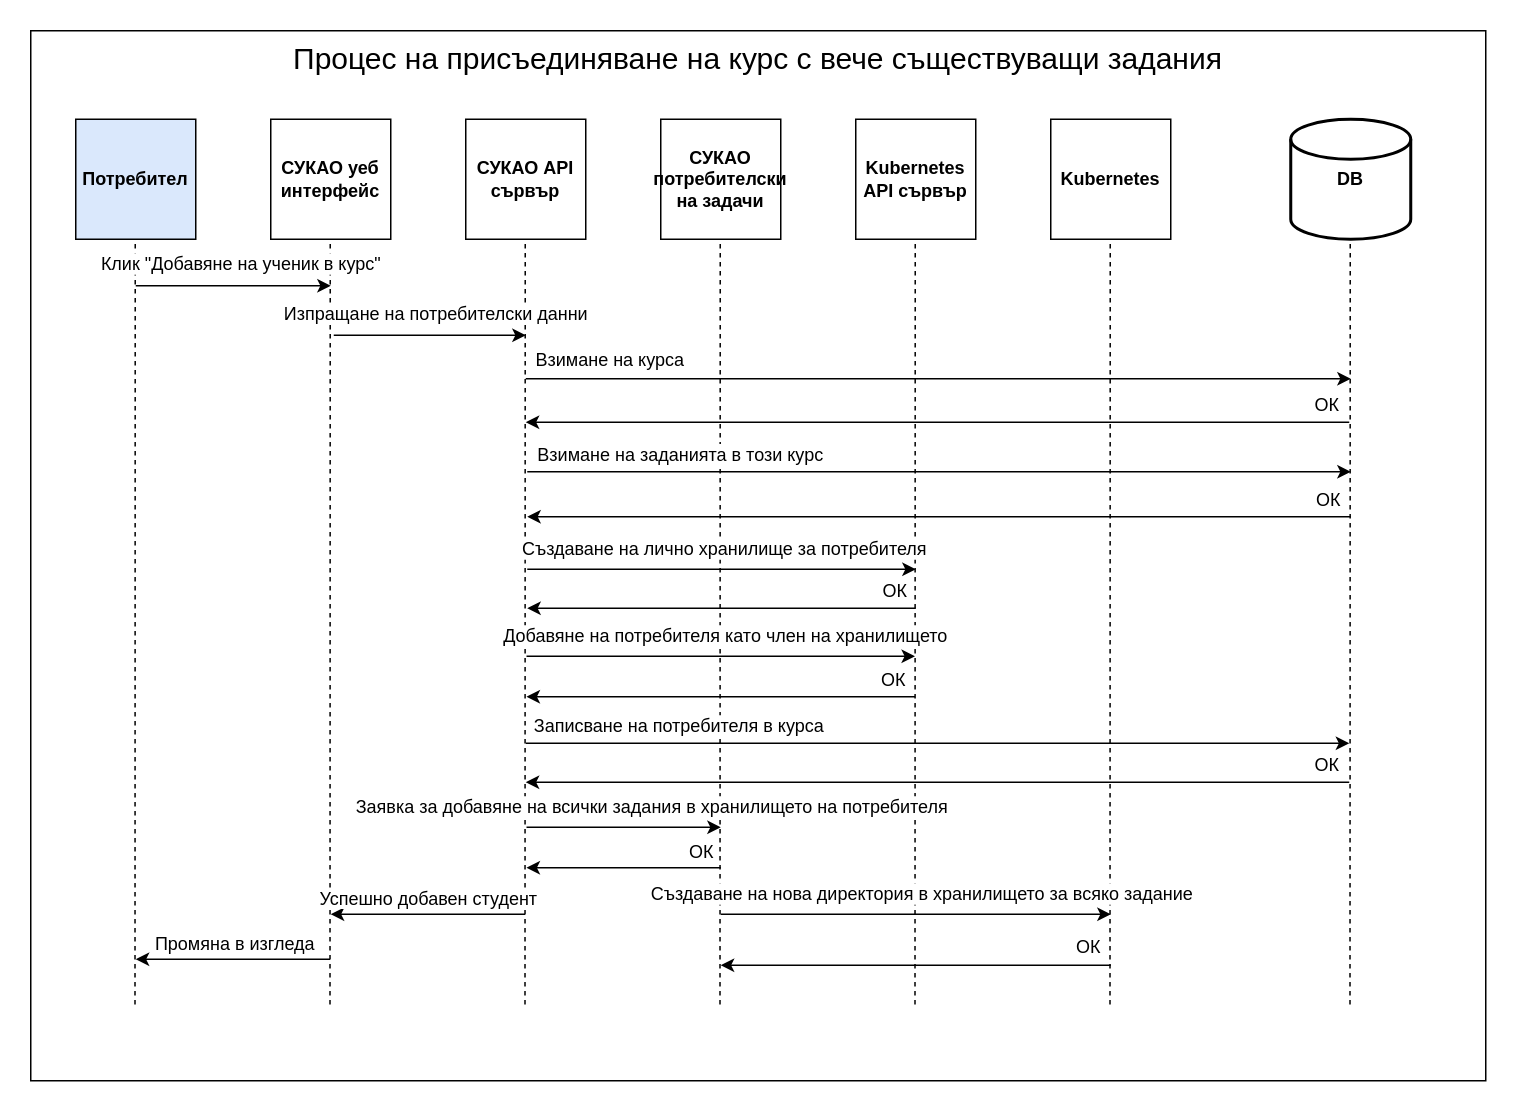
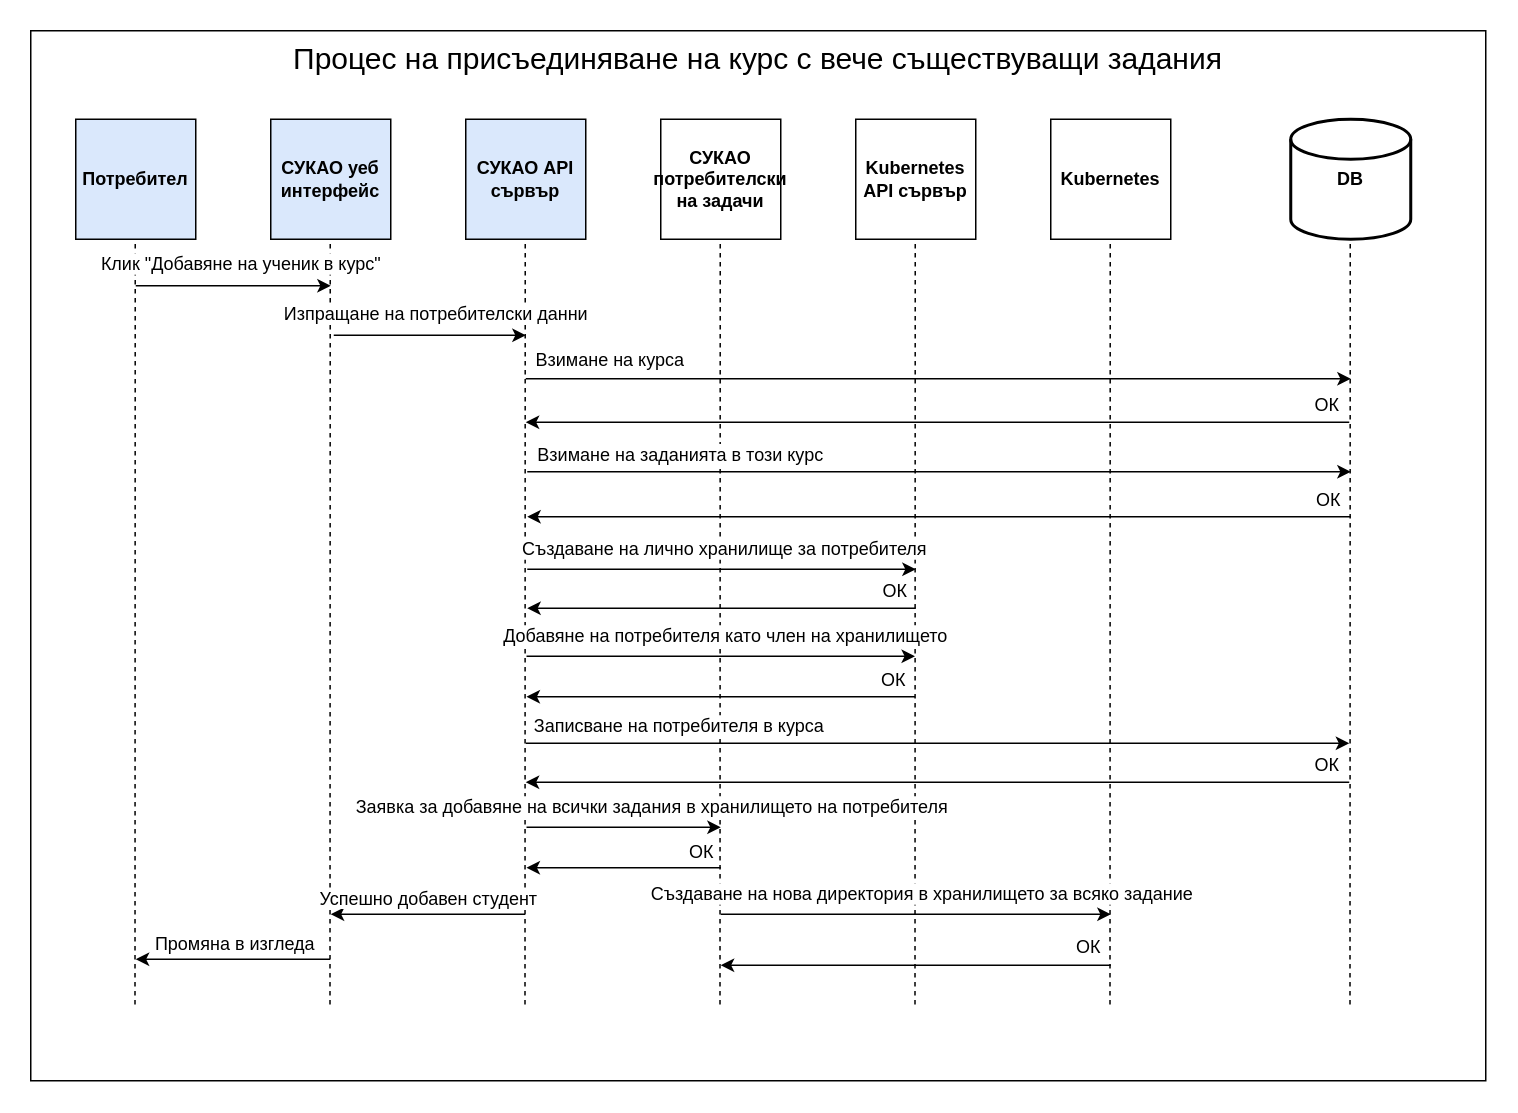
node "СУКАО уеб интерфейс": fillcolor #ffffff -> #dae8fc
node "СУКАО API сървър": fillcolor #ffffff -> #dae8fc
